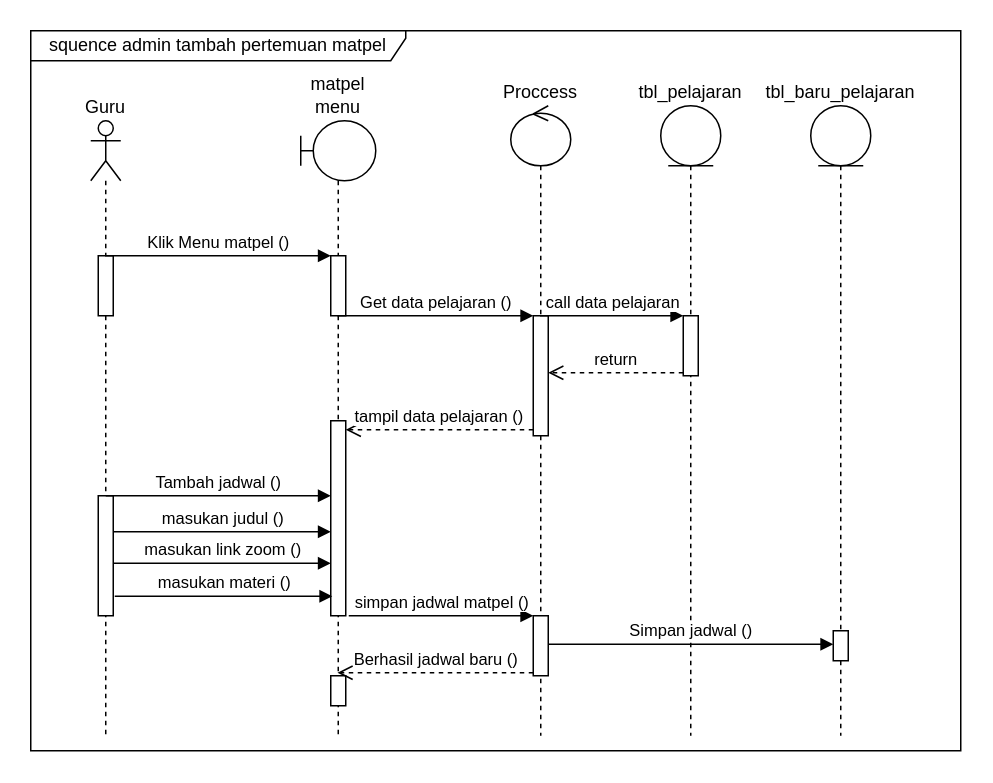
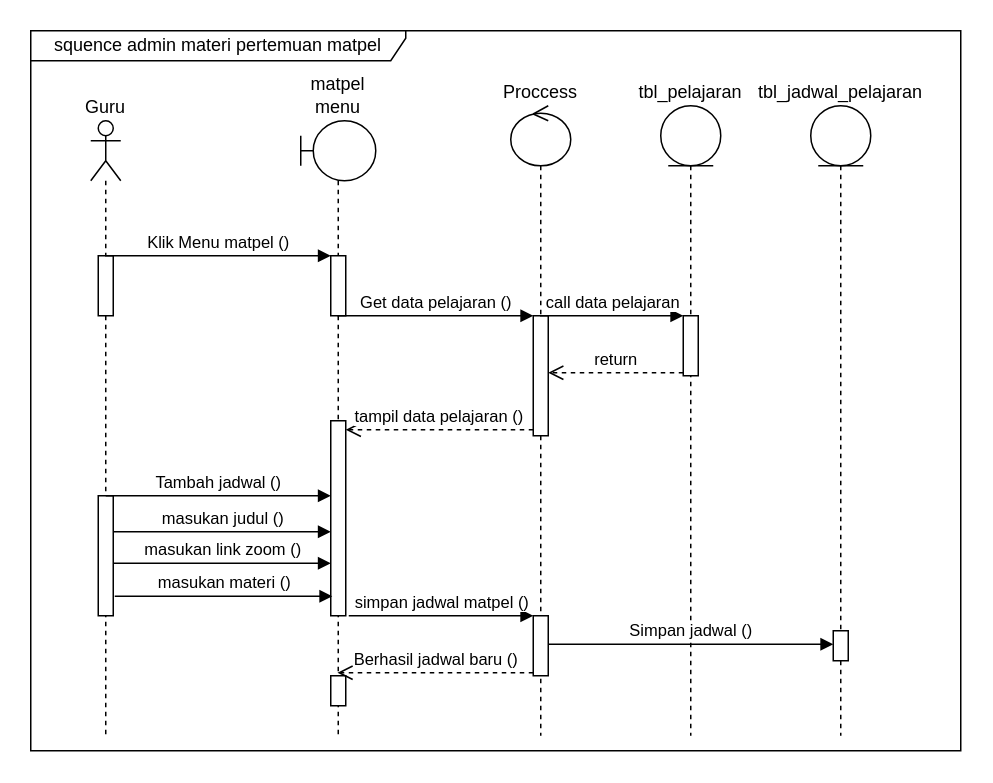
node "squence admin tambah pertemuan matpel": label "squence admin tambah pertemuan matpel" -> "squence admin materi pertemuan matpel"
node "tbl_baru_pelajaran": label "tbl_baru_pelajaran" -> "tbl_jadwal_pelajaran"
